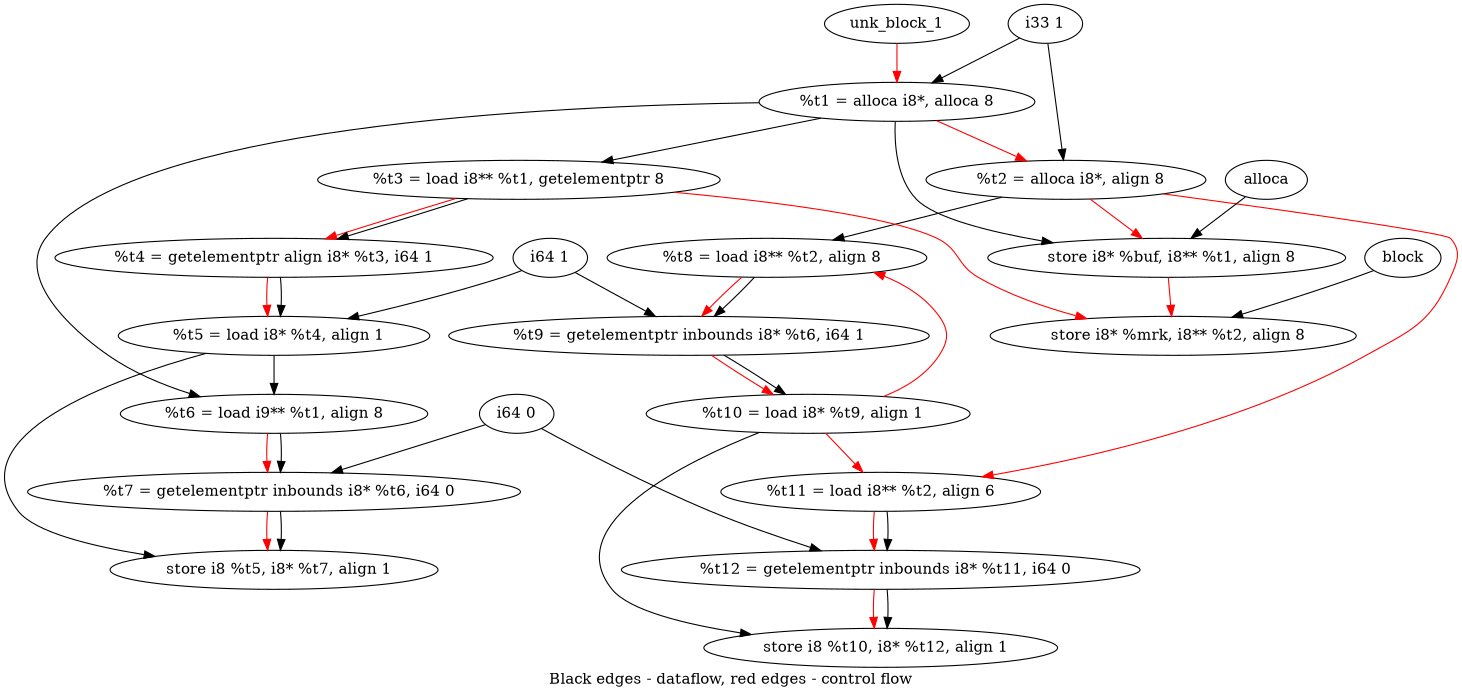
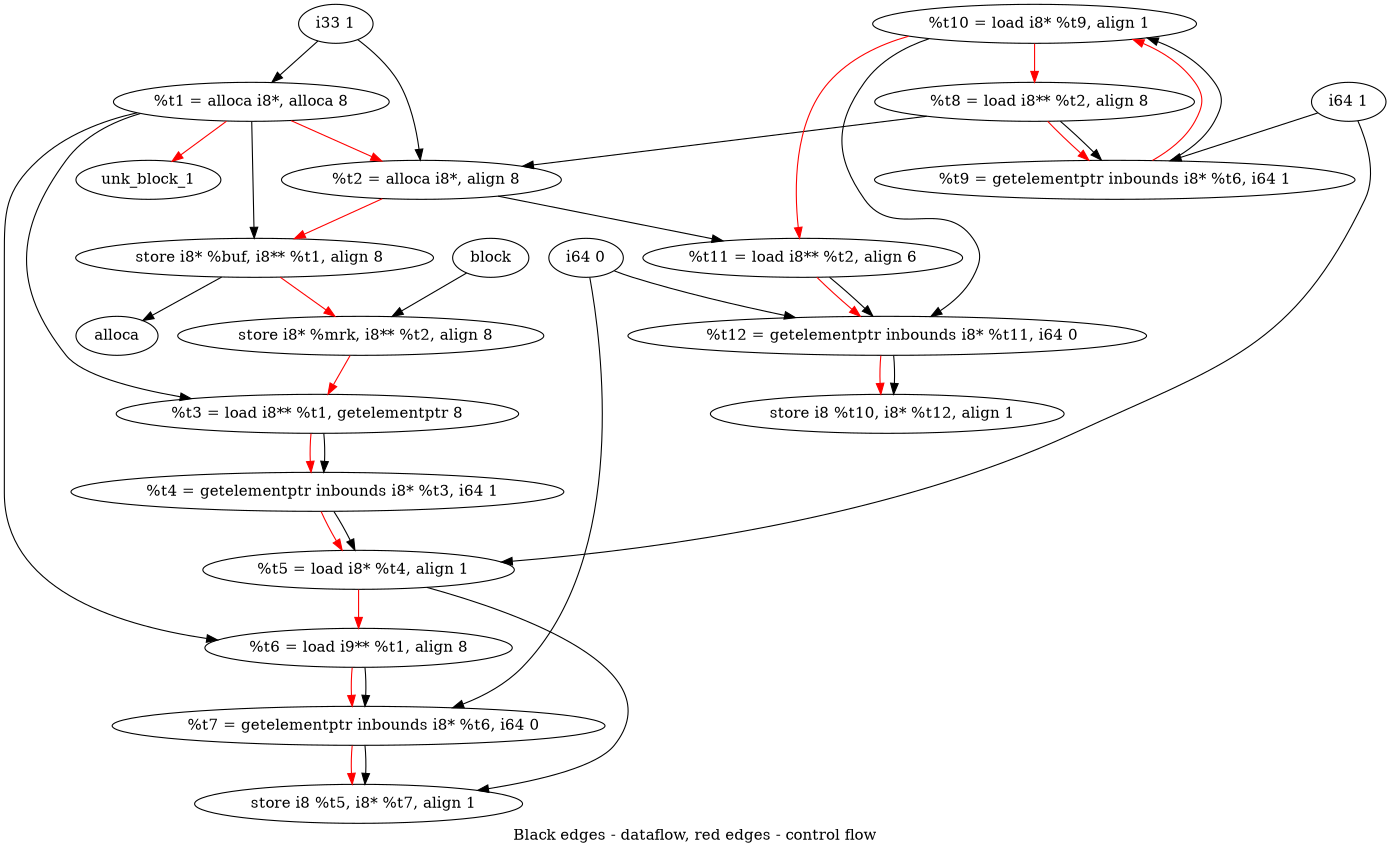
edge "unk_block_1" -> "%t1 = alloca i8*, alloca 8": reversed
edge "alloca" -> "store i8* %buf, i8** %t1, align 8": reversed
edge "%t2 = alloca i8*, align 8" -> "%t8 = load i8** %t2, align 8": reversed
edge "%t3 = load i8** %t1, getelementptr 8" -> "store i8* %mrk, i8** %t2, align 8": reversed
node "%t4 = getelementptr align i8* %t3, i64 1": label "%t4 = getelementptr align i8* %t3, i64 1" -> "%t4 = getelementptr inbounds i8* %t3, i64 1"
edge "%t2 = alloca i8*, align 8" -> "%t11 = load i8** %t2, align 6": color red -> black
edge "%t5 = load i8* %t4, align 1" -> "%t6 = load i9** %t1, align 8": color black -> red
edge "%t10 = load i8* %t9, align 1" -> "store i8 %t10, i8* %t12, align 1": now "%t10 = load i8* %t9, align 1" -> "%t12 = getelementptr inbounds i8* %t11, i64 0"
